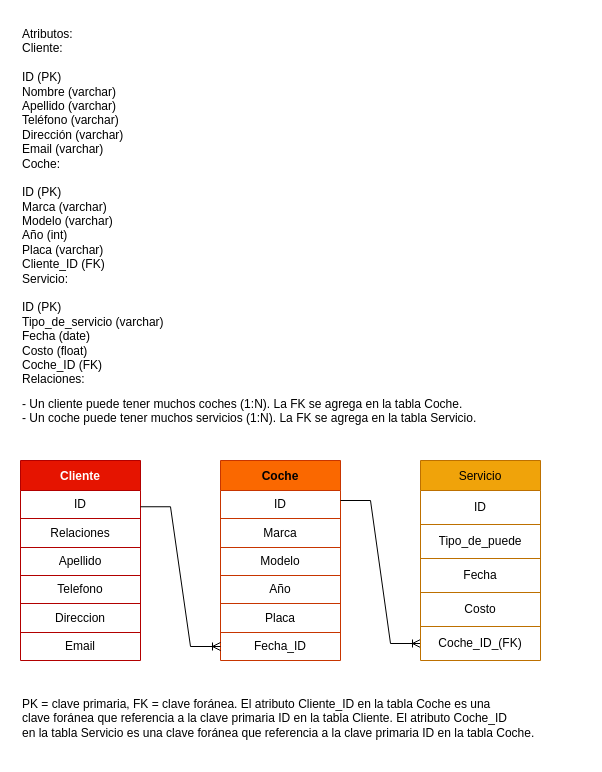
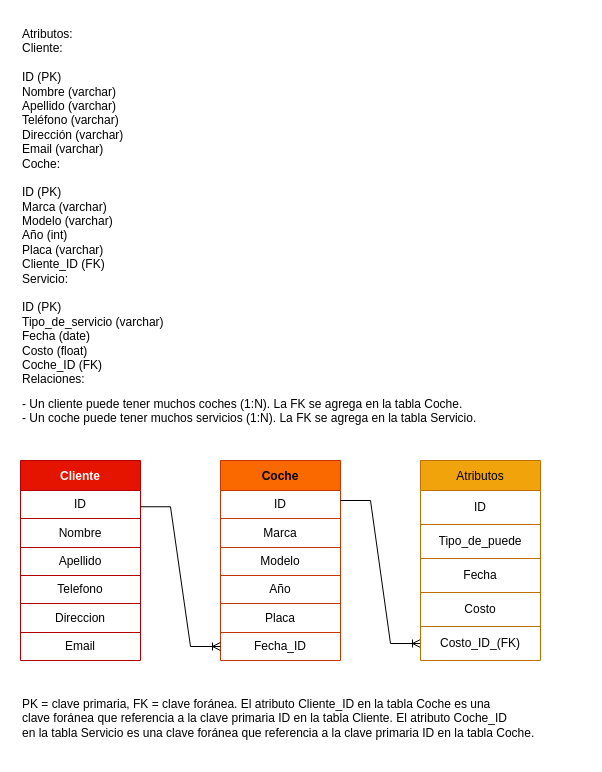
node "Servicio": label "Servicio" -> "Atributos"
node "Relaciones": label "Relaciones" -> "Nombre"
node "Coche_ID_(FK)": label "Coche_ID_(FK)" -> "Costo_ID_(FK)"
